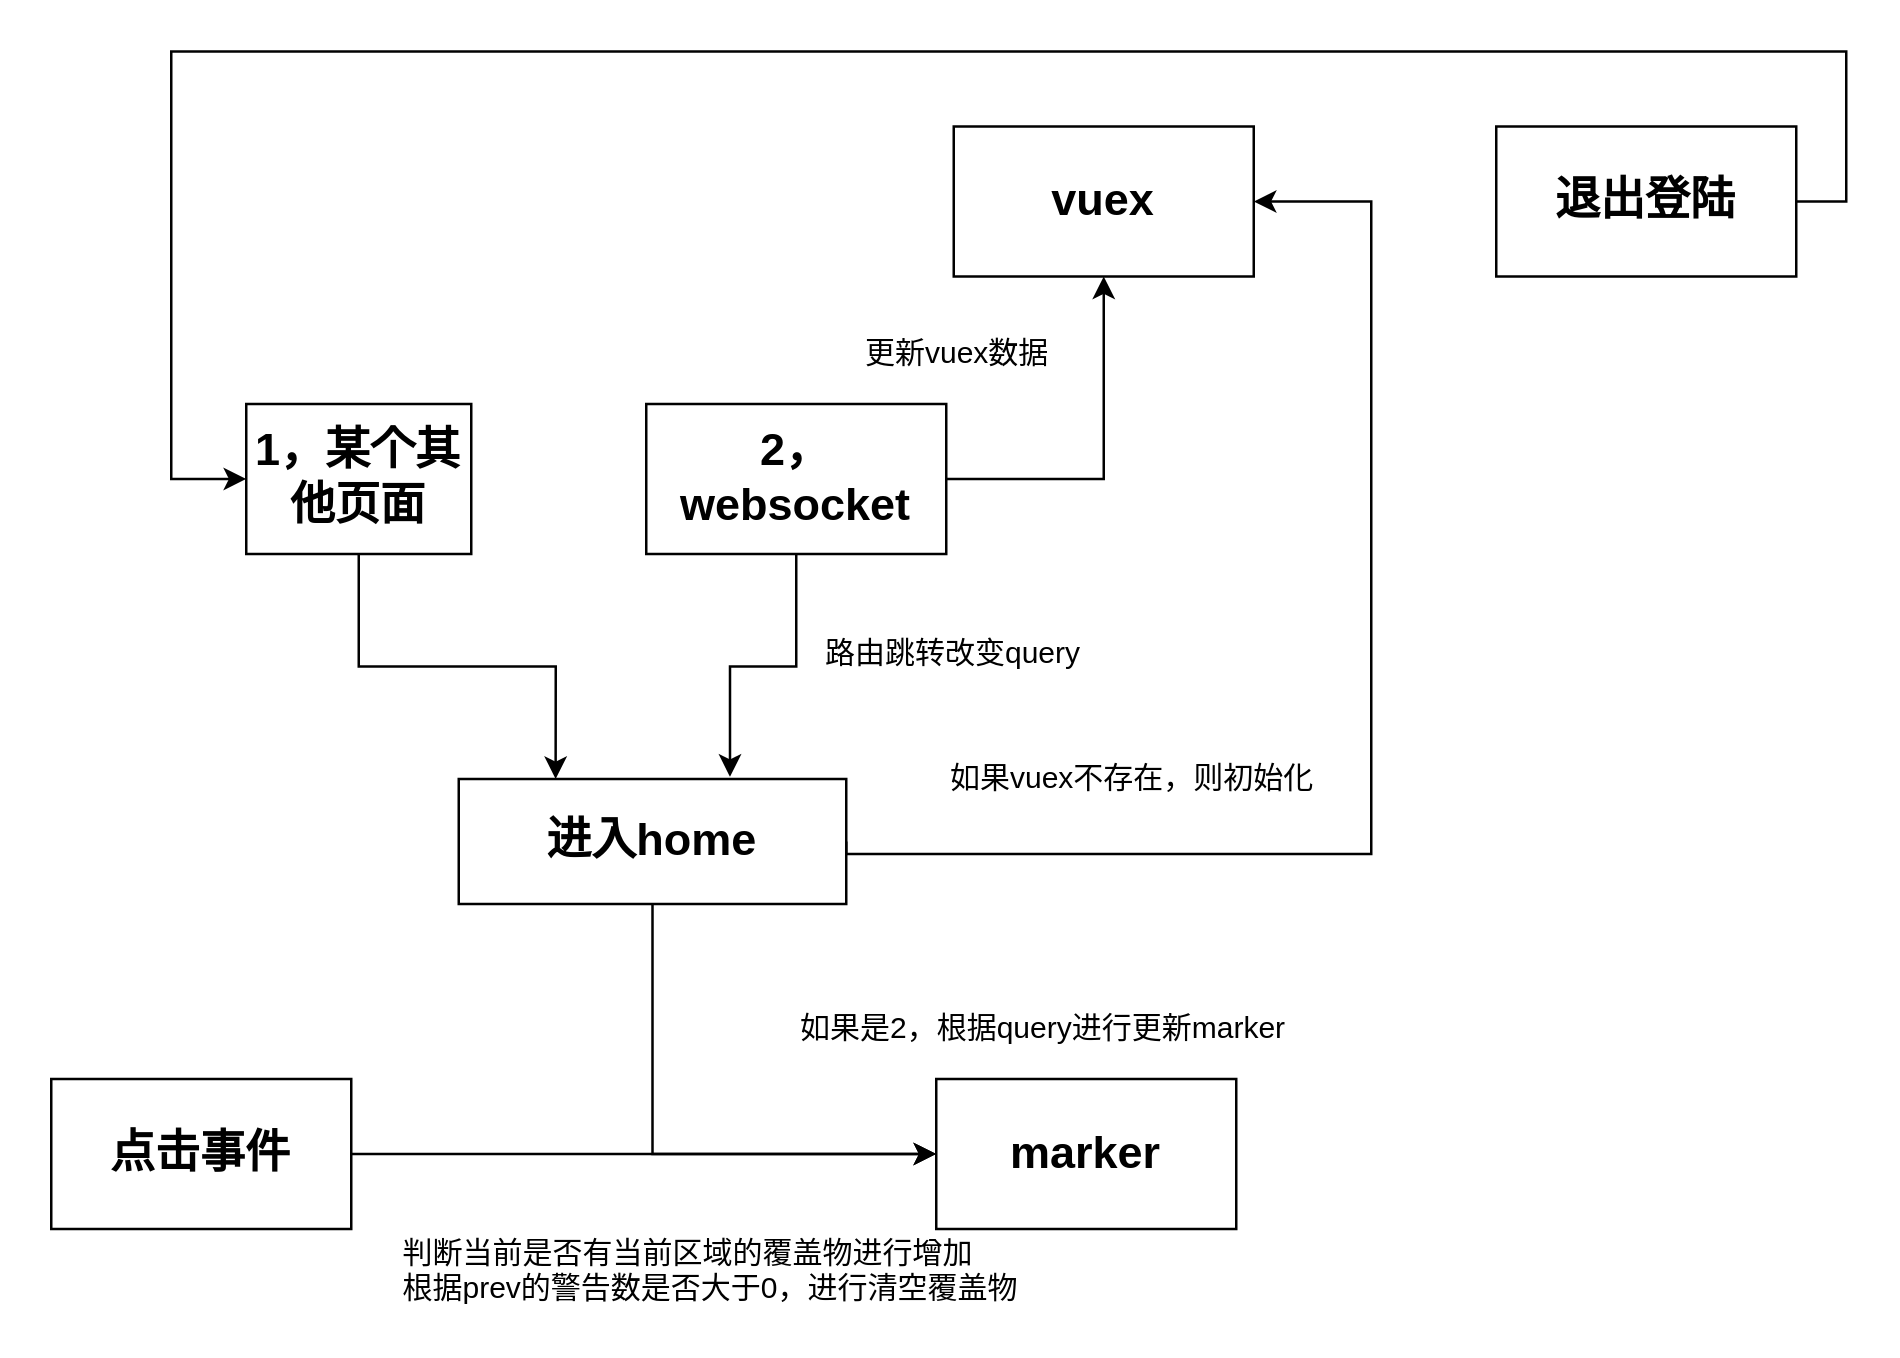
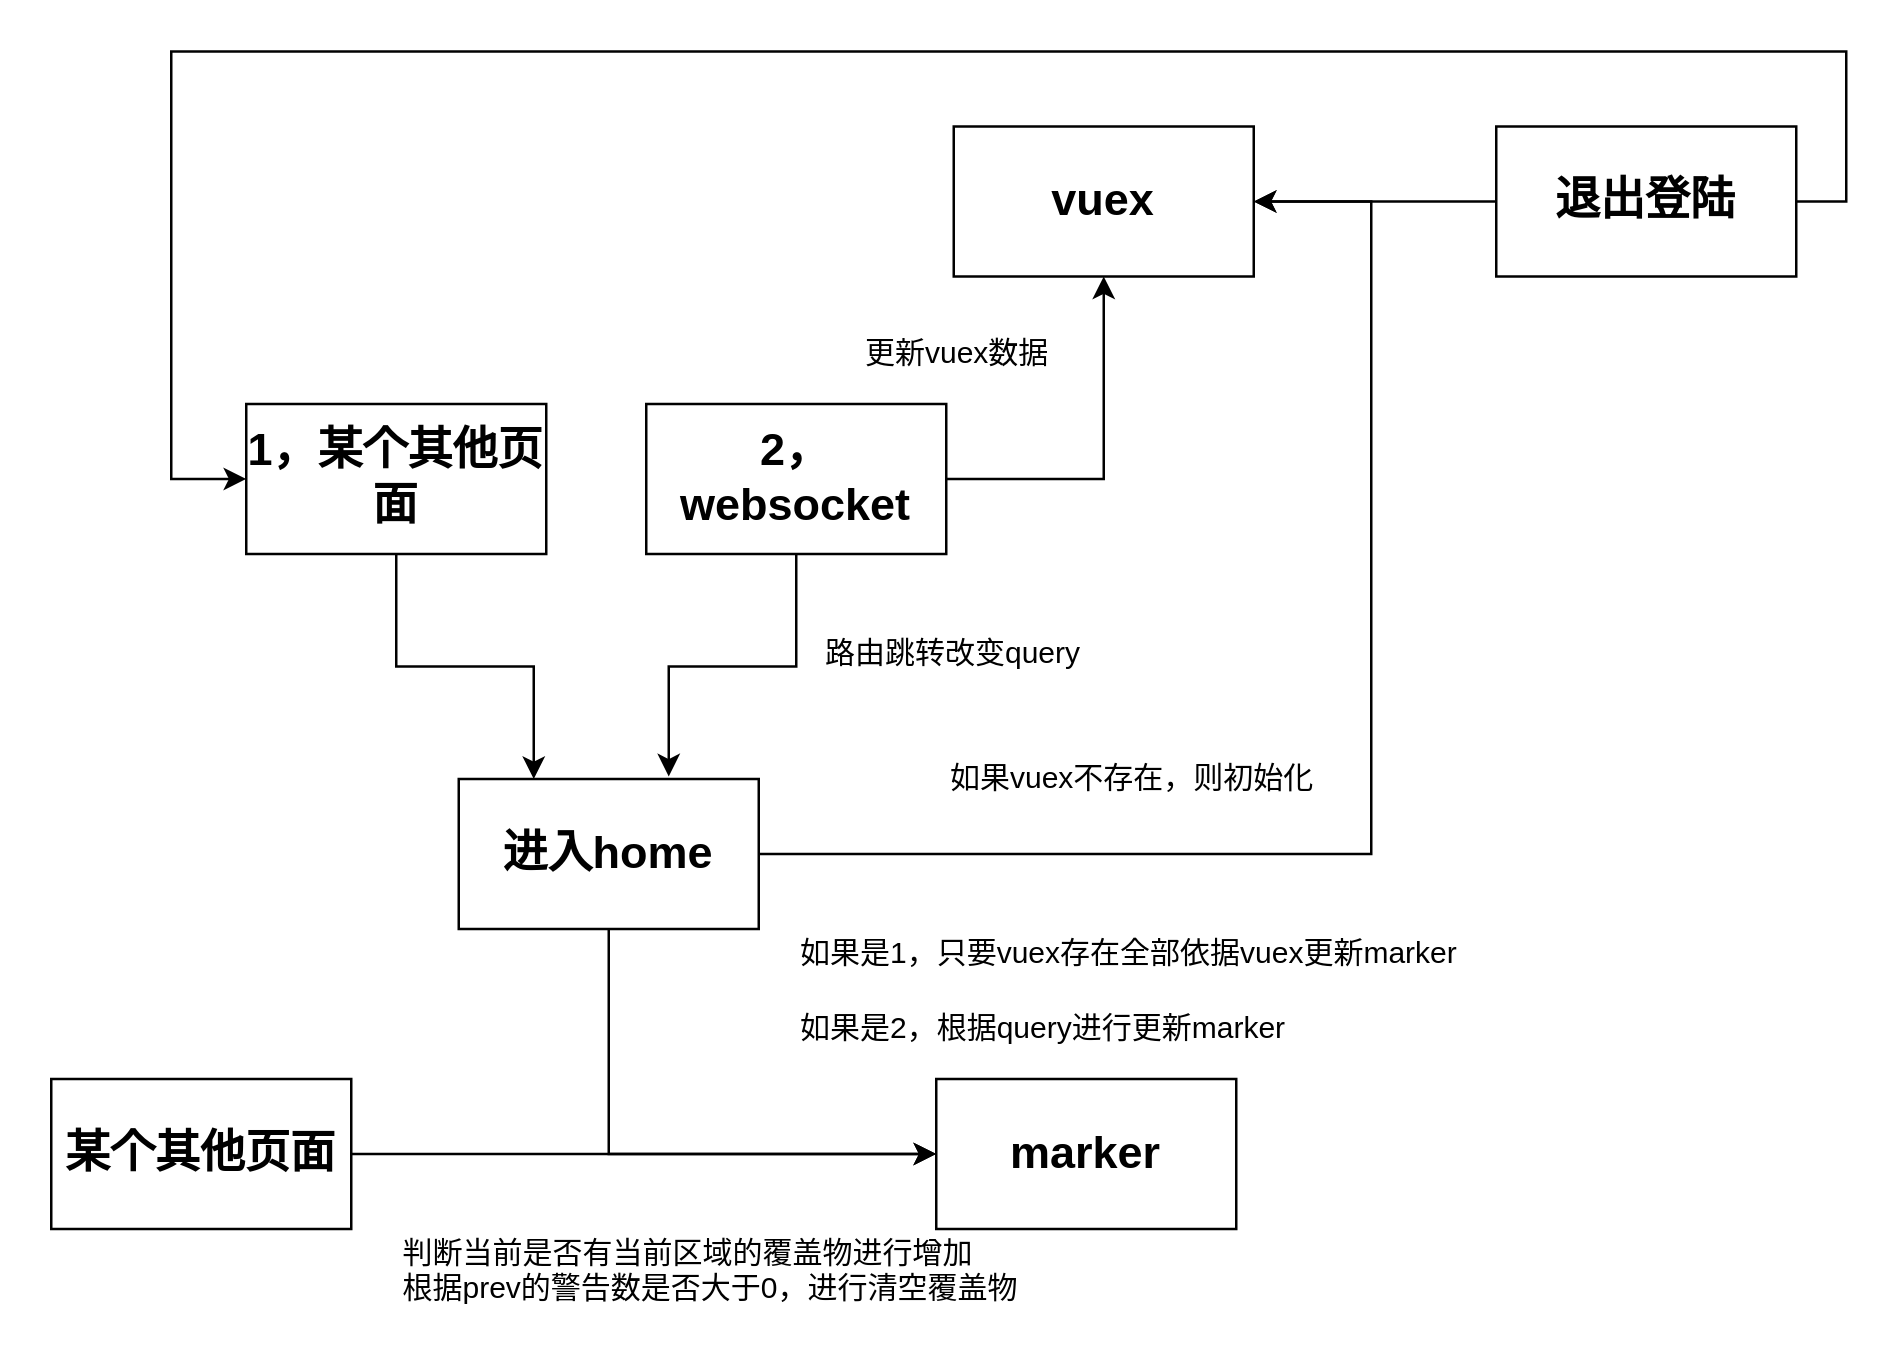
edge "退出登陆" -> "vuex": added
node "1，某个其他页面": size 225x150 -> 300x150
node "进入home": size 388x125 -> 300x150
node "如果是1，只要vuex存在全部依据vuex更新marker": added
node "点击事件": label "点击事件" -> "某个其他页面"
